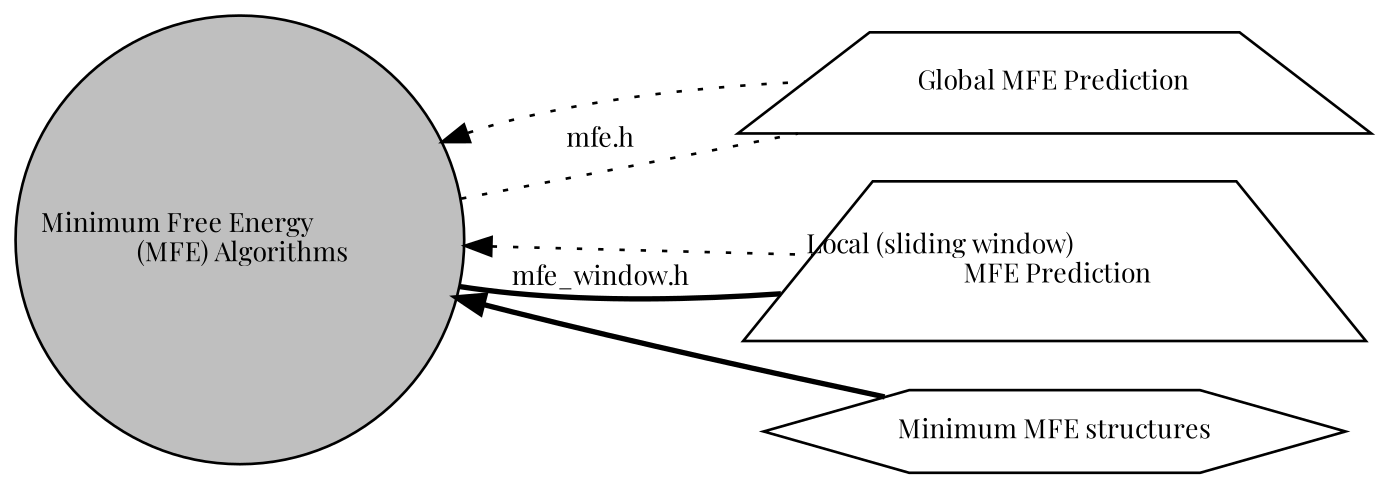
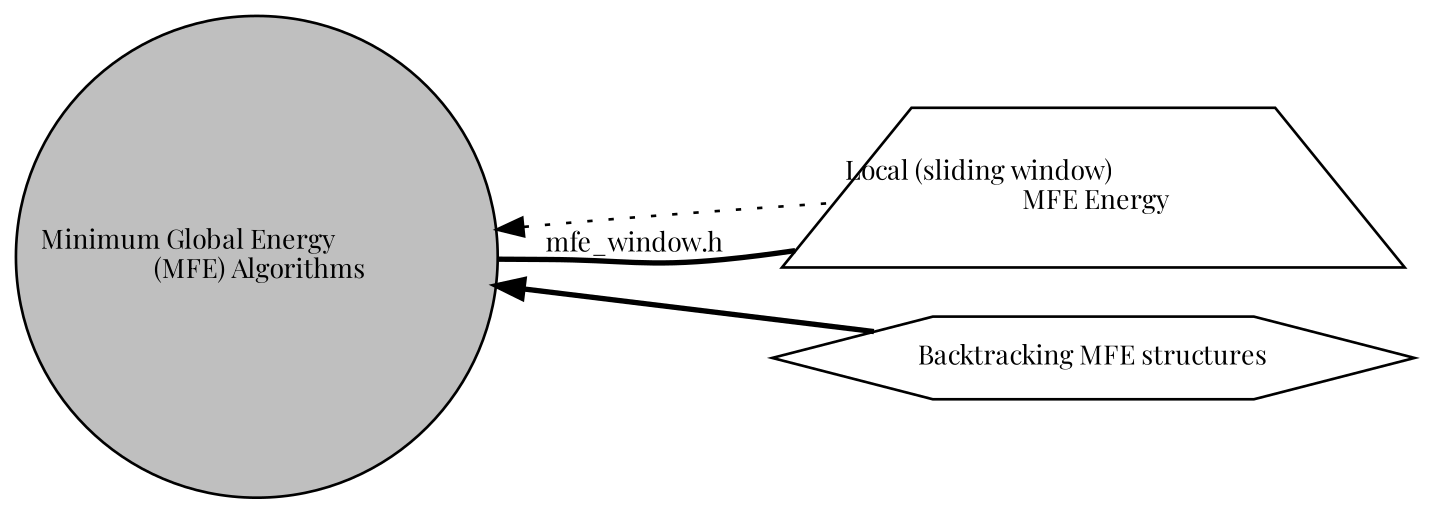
node "Global MFE Prediction": removed
node "Minimum Free Energy (MFE) Algorithms": label "Minimum Free Energy (MFE) Algorithms" -> "Minimum Global Energy (MFE) Algorithms"
node "Local (sliding window) MFE Prediction": label "Local (sliding window) MFE Prediction" -> "Local (sliding window) MFE Energy"
node "Minimum MFE structures": label "Minimum MFE structures" -> "Backtracking MFE structures"
